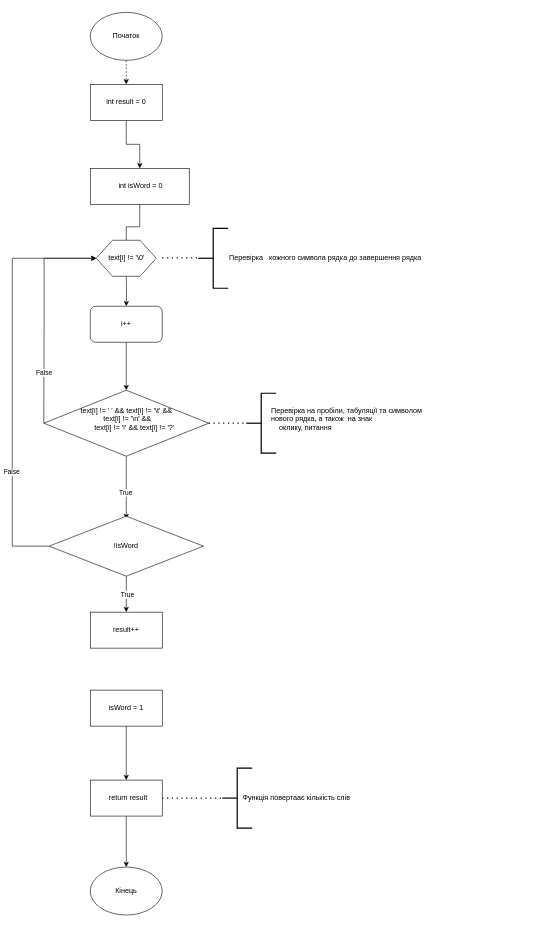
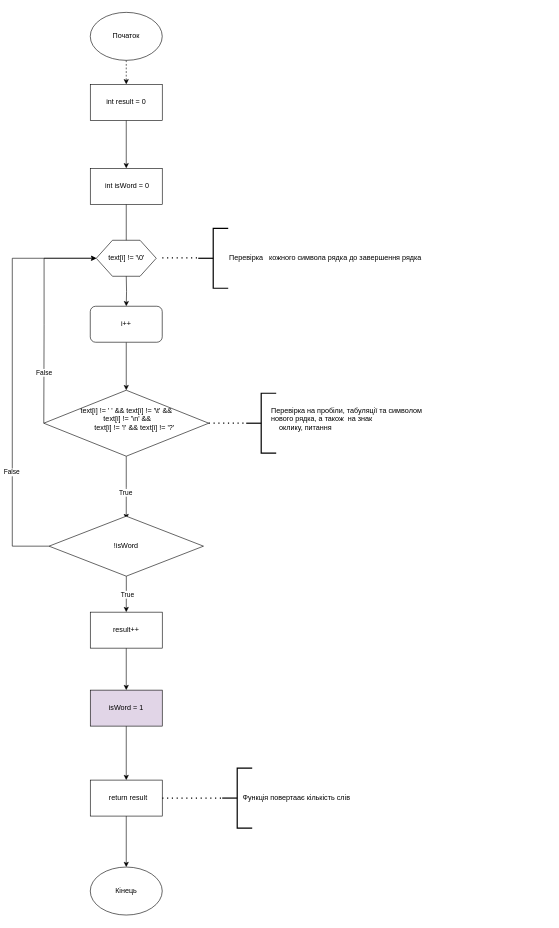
node "int isWord = 0": size 99x36 -> 72x36
edge "result++" -> "isWord = 1": added
node "isWord = 1": fillcolor #ffffff -> #e1d5e7
